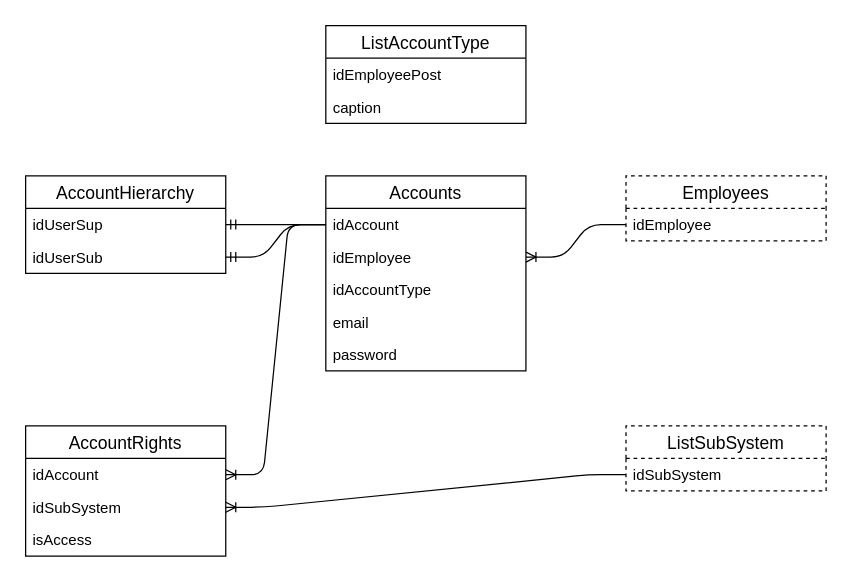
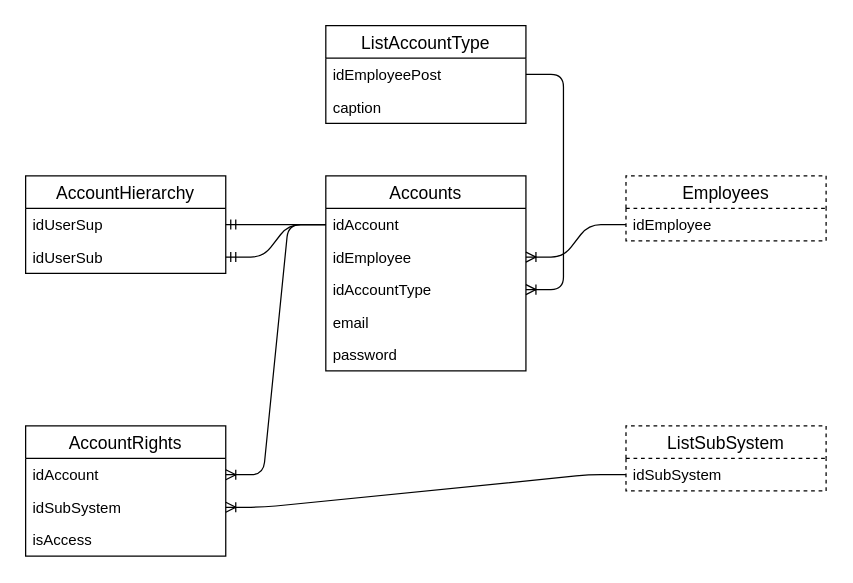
edge "idEmployeePost" -> "idAccountType": added
